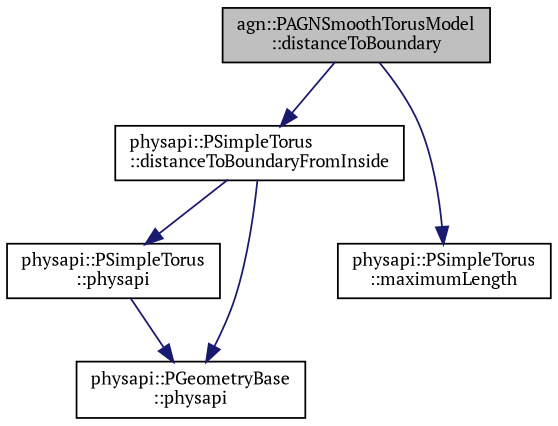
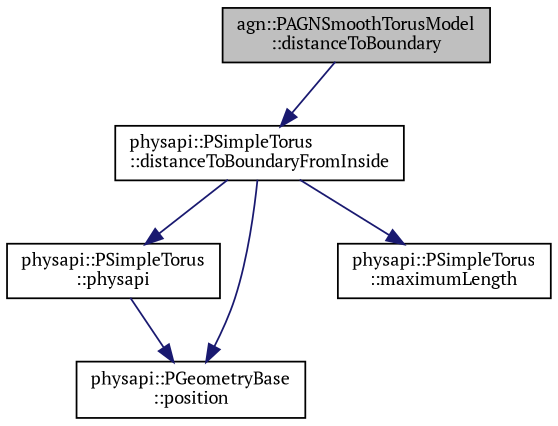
edge "agn::PAGNSmoothTorusModel ::distanceToBoundary" -> "physapi::PSimpleTorus ::maximumLength": now "physapi::PSimpleTorus ::distanceToBoundaryFromInside" -> "physapi::PSimpleTorus ::maximumLength"
node "physapi::PGeometryBase ::physapi": label "physapi::PGeometryBase ::physapi" -> "physapi::PGeometryBase ::position"
